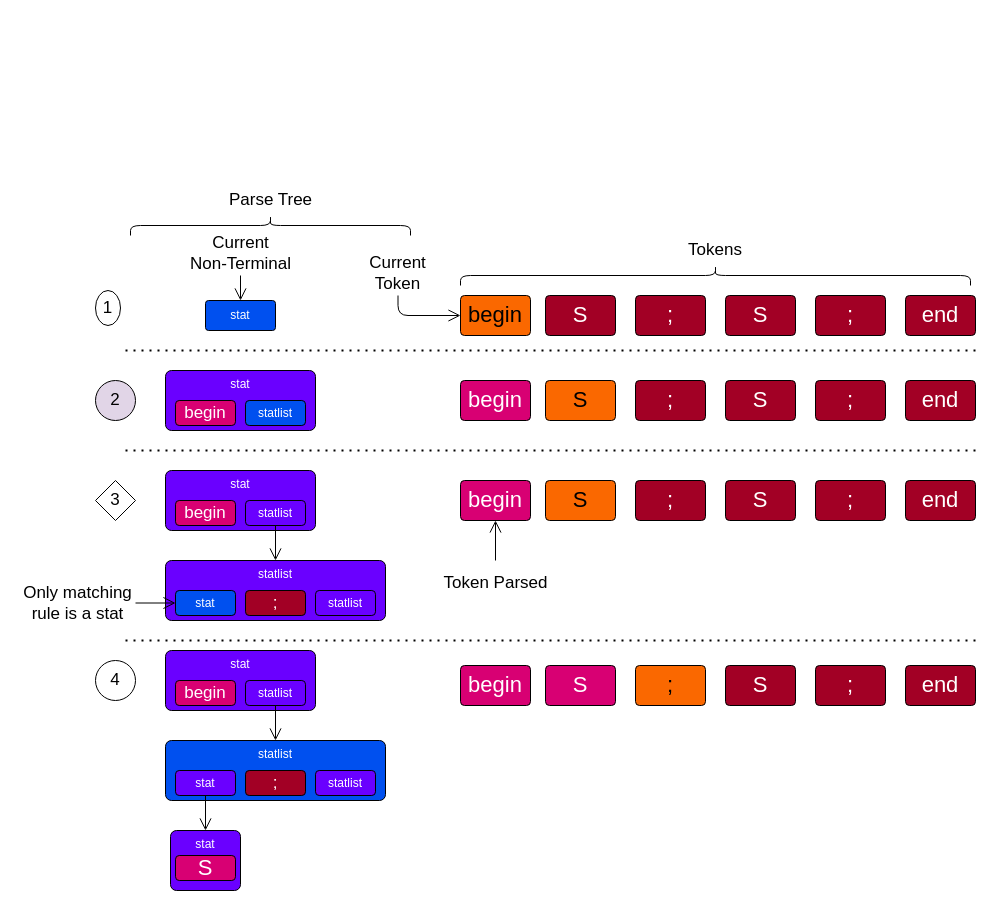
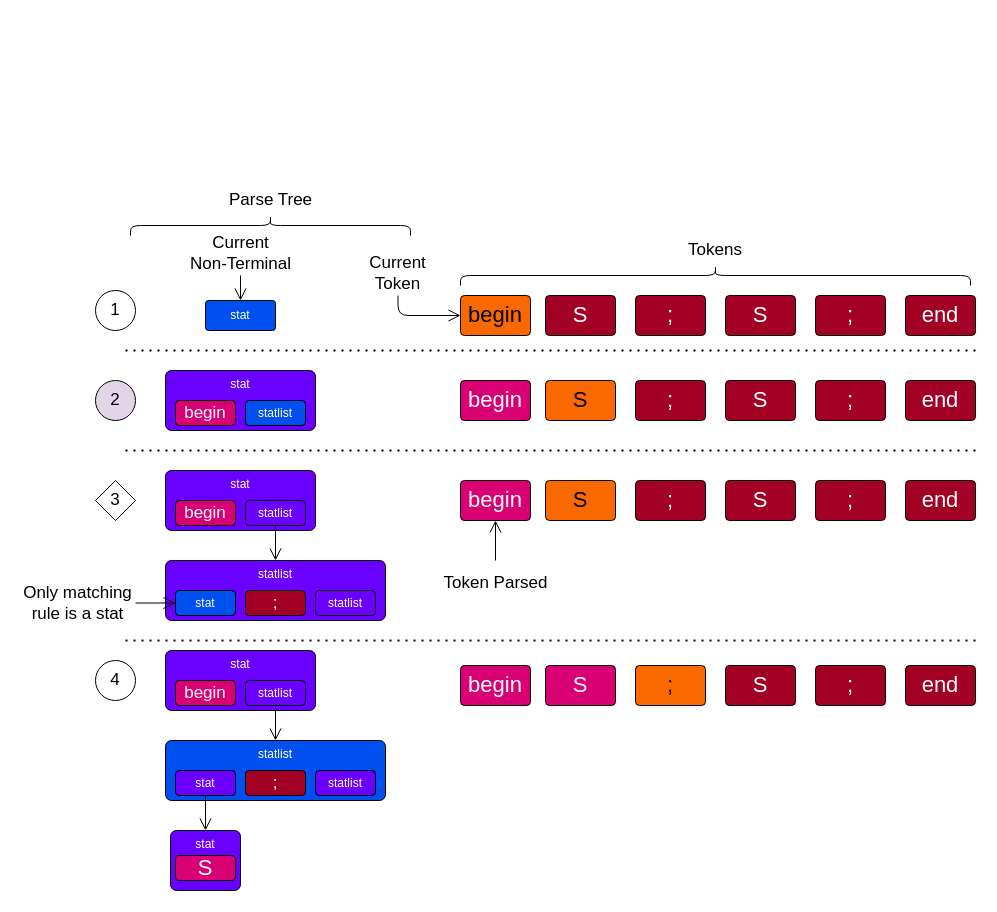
node "1": size 25x35 -> 40x40
